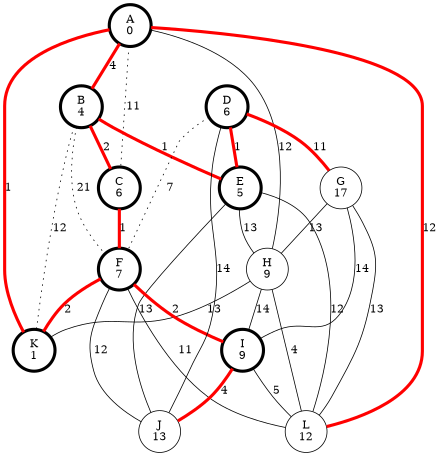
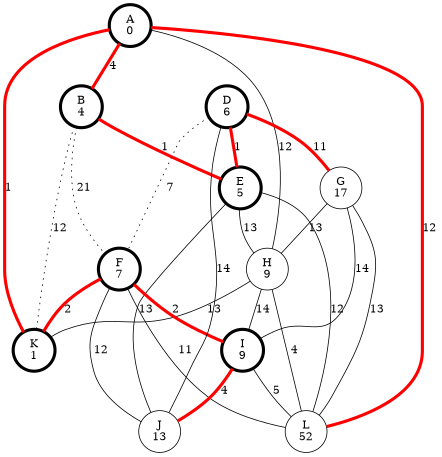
node "C 6": removed
node "L 12": label "L 12" -> "L 52"
